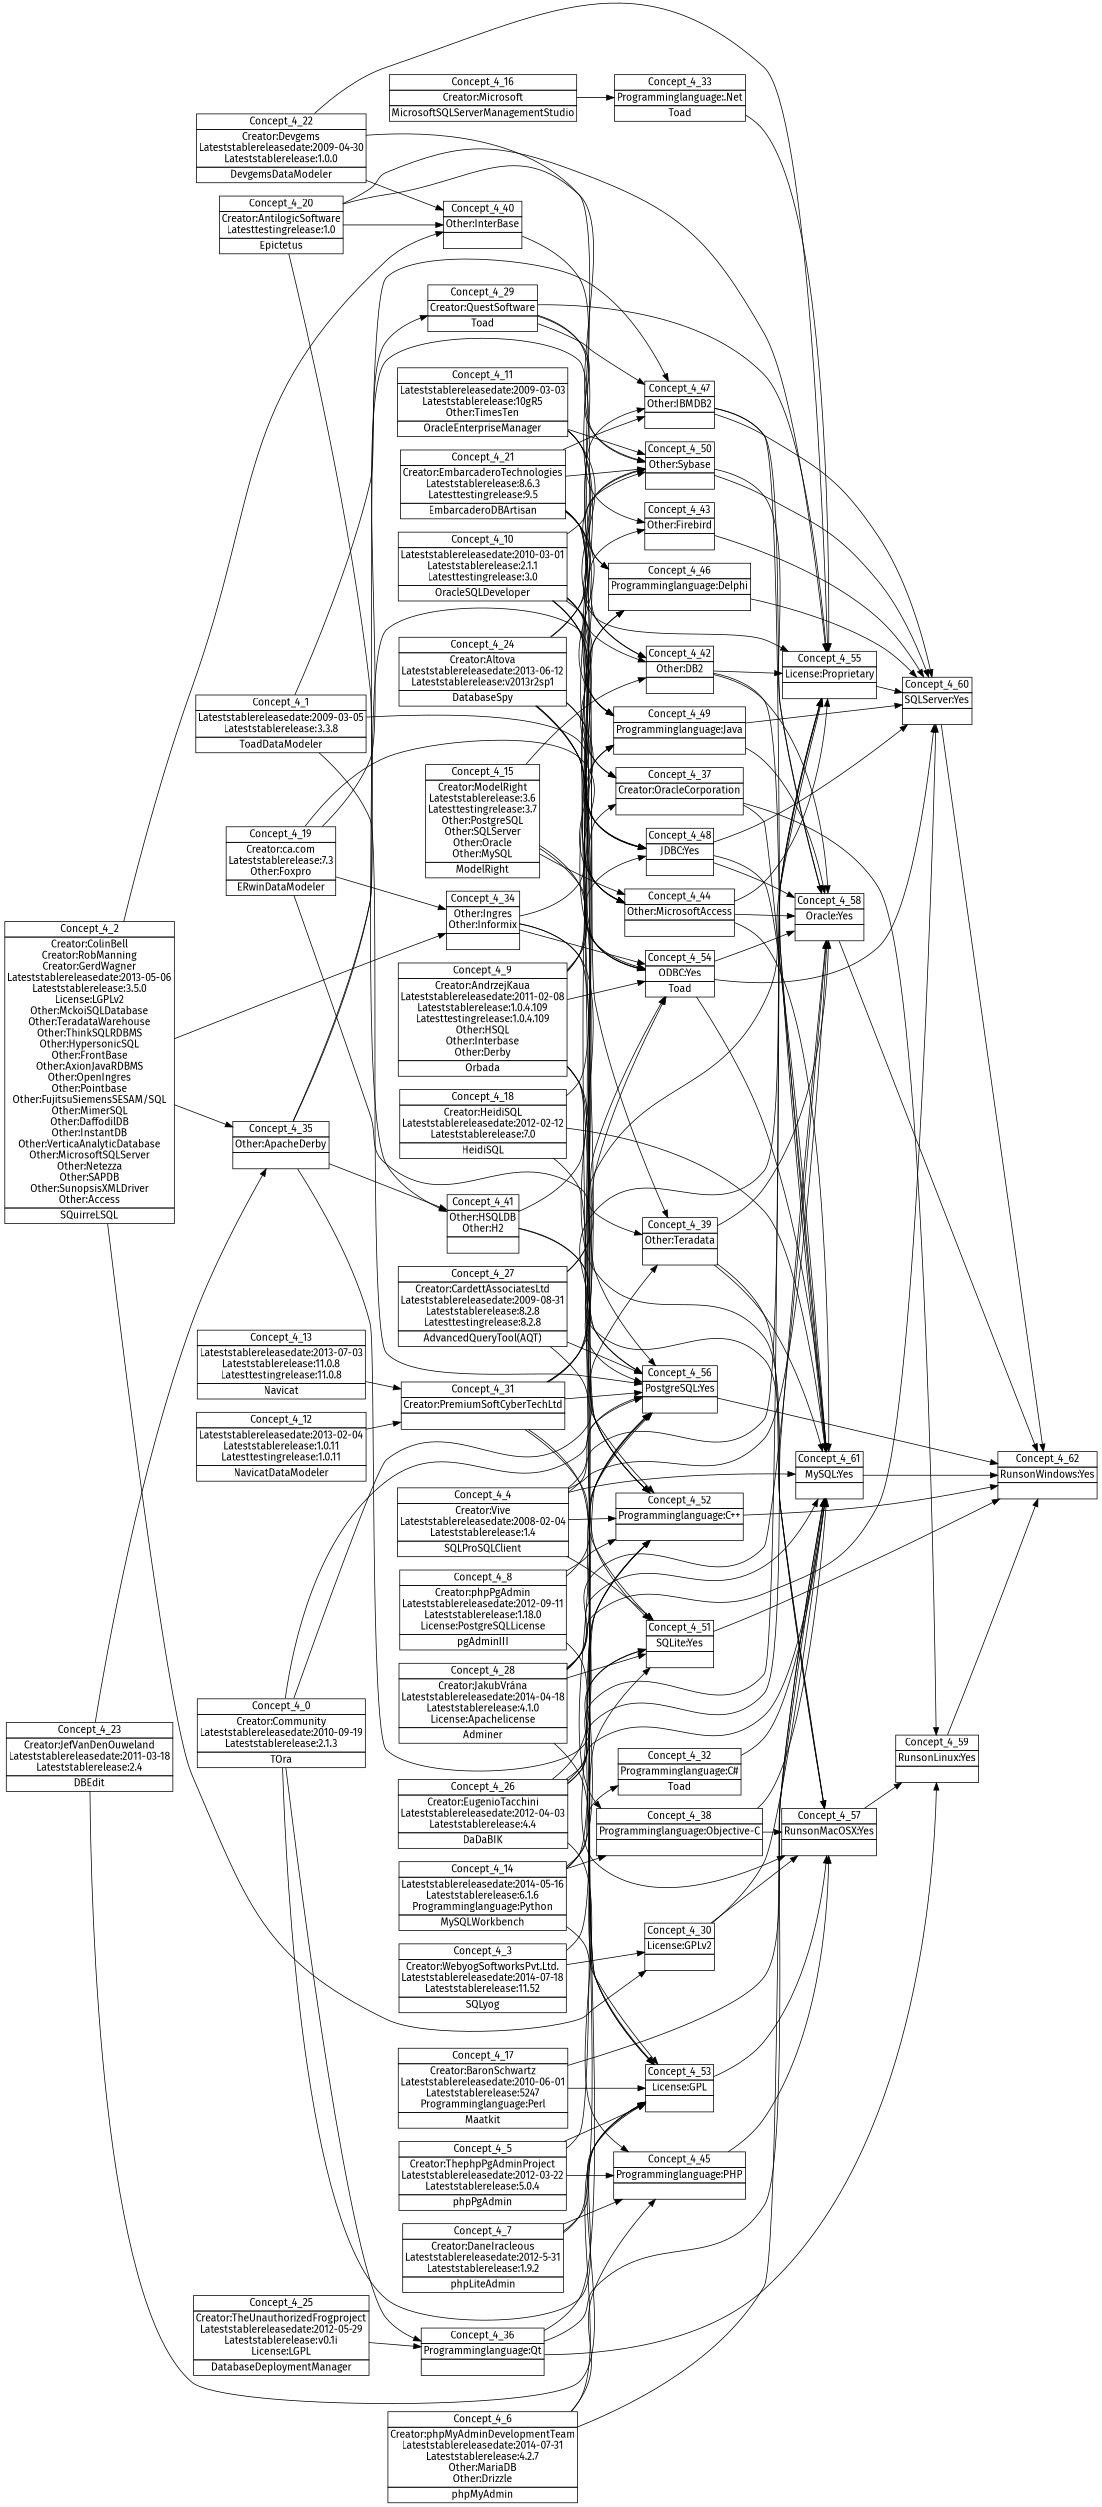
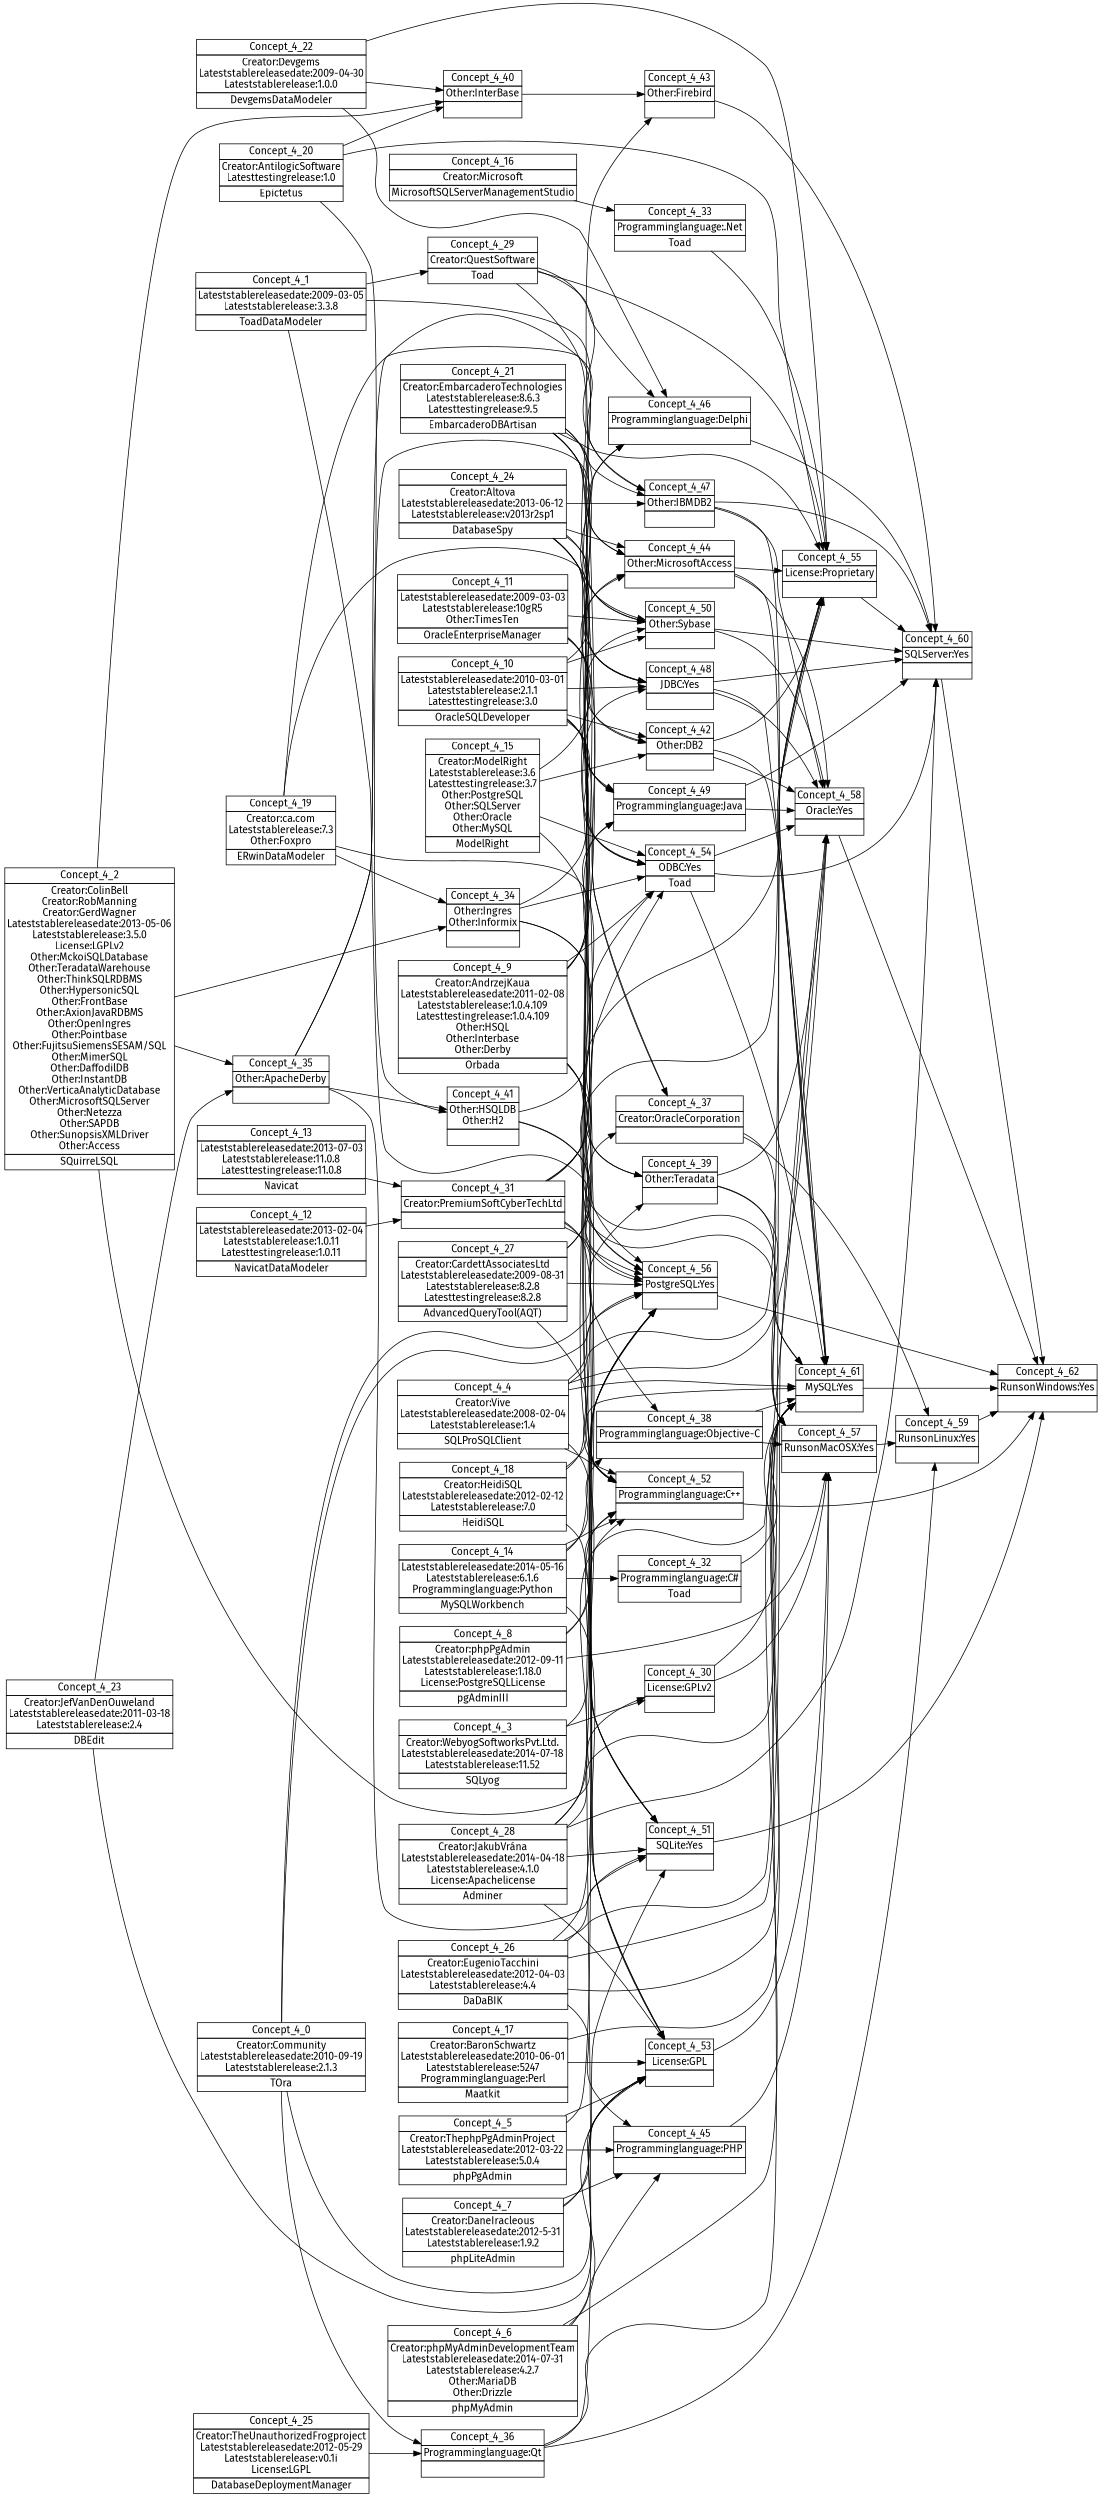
edge "Concept_4_20" -> "Concept_4_50": removed
